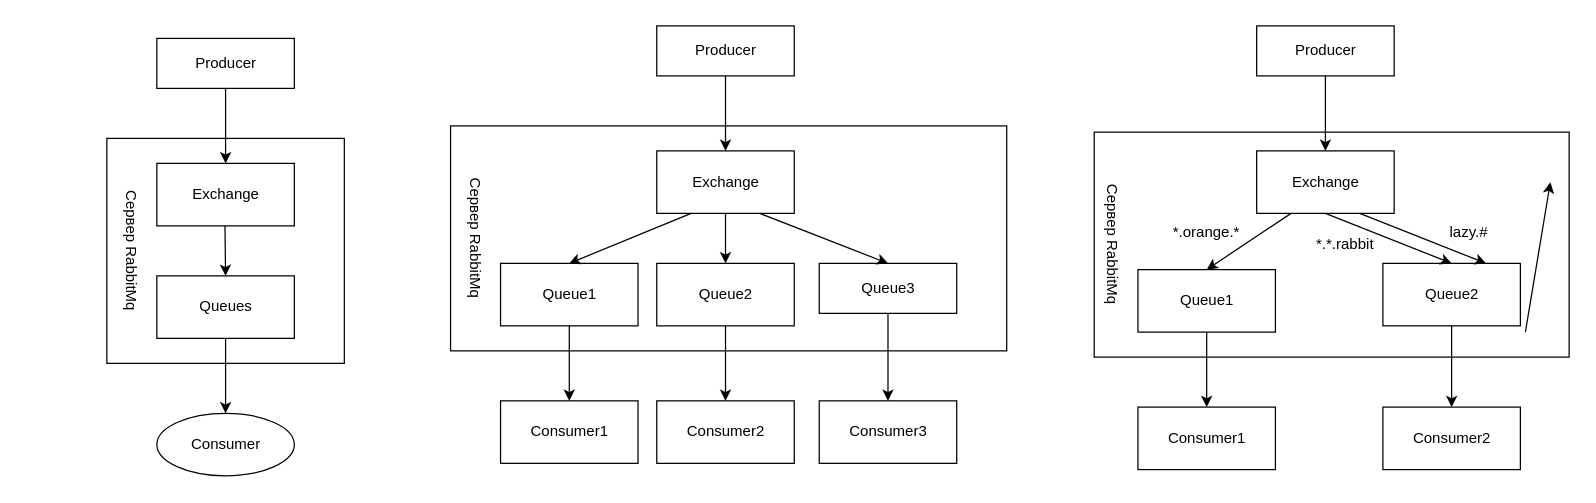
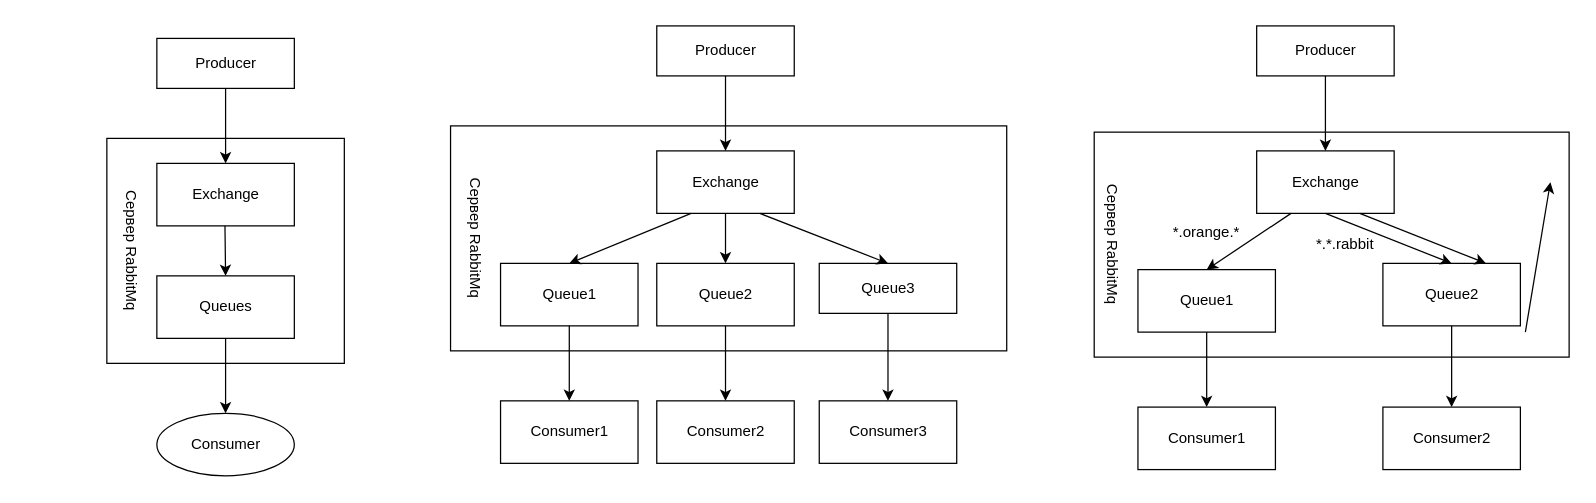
node "lazy.#": removed
